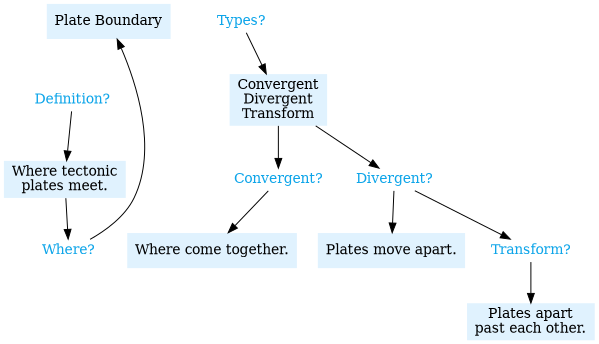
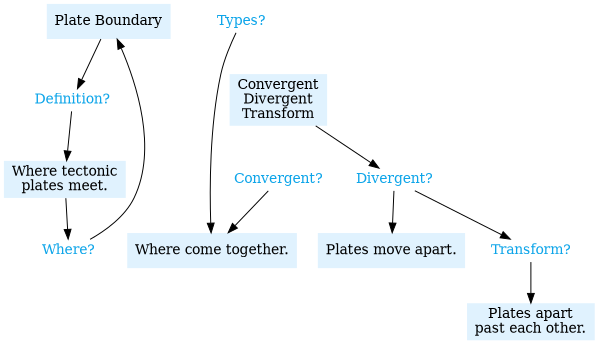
edge "Types?" -> "Convergent Divergent Transform": now "Types?" -> "Where come together."
edge "Plate Boundary" -> "Definition?": added
edge "Convergent Divergent Transform" -> "Convergent?": removed
